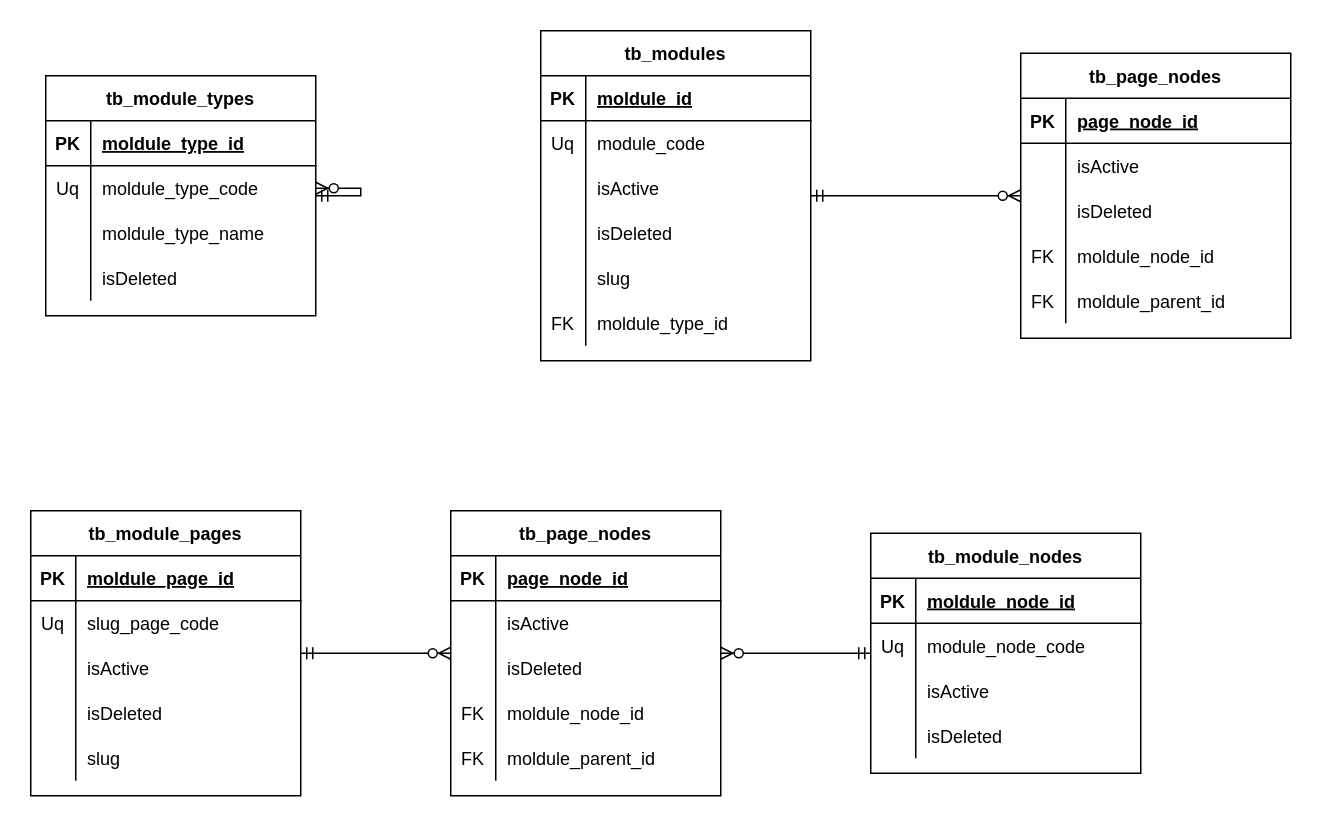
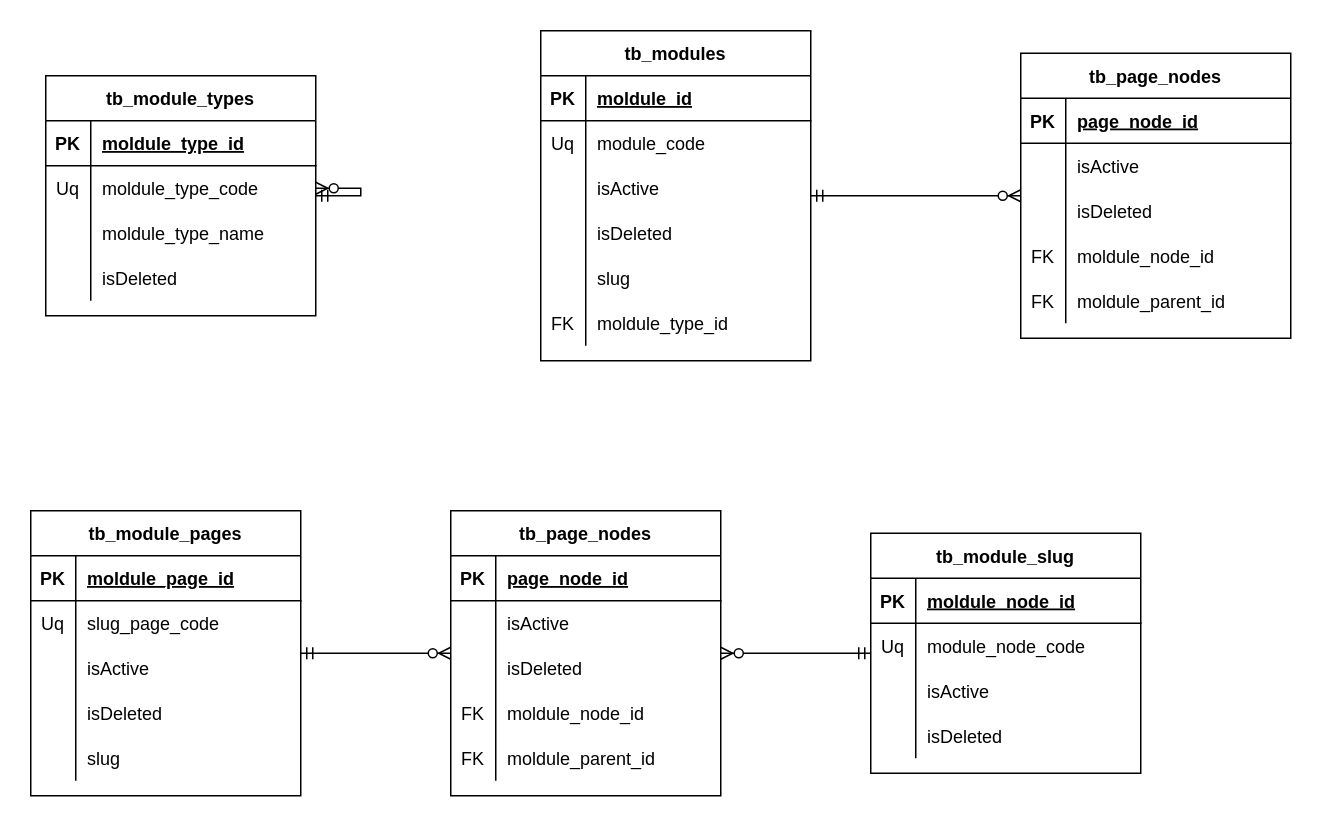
node "tb_module_nodes": label "tb_module_nodes" -> "tb_module_slug"
